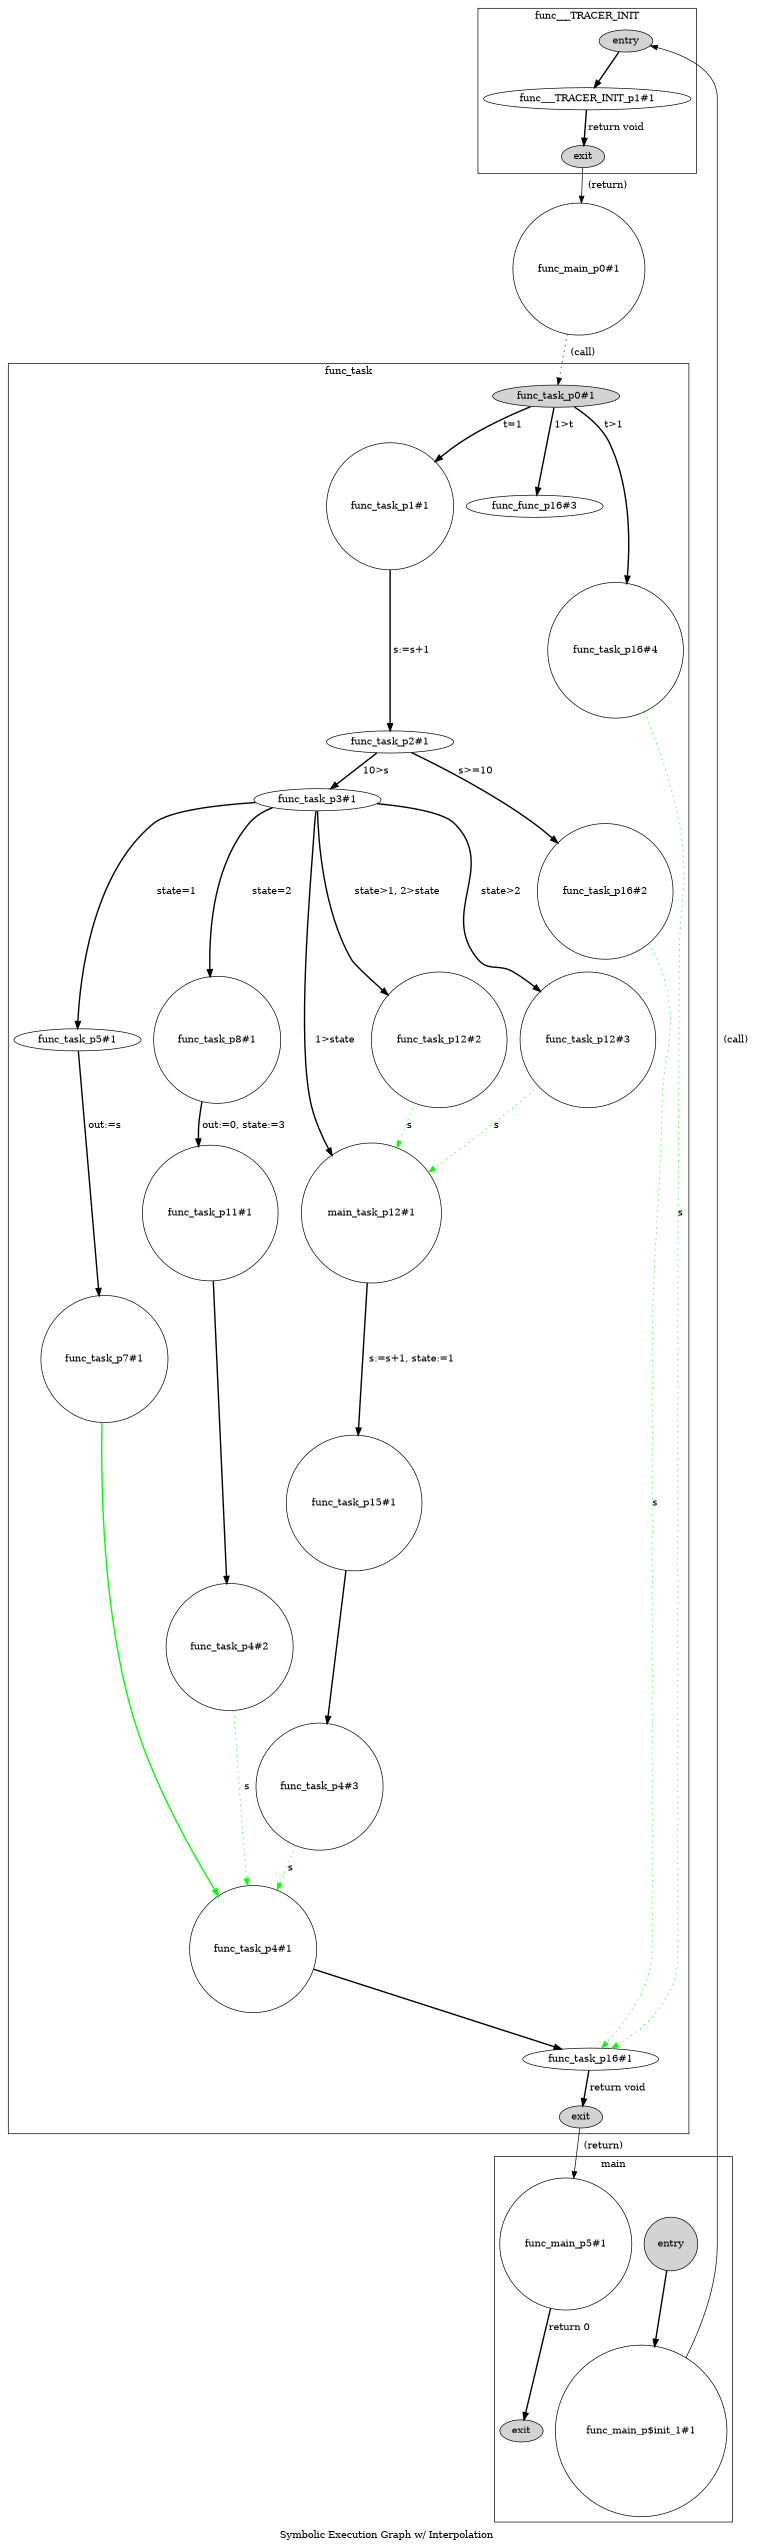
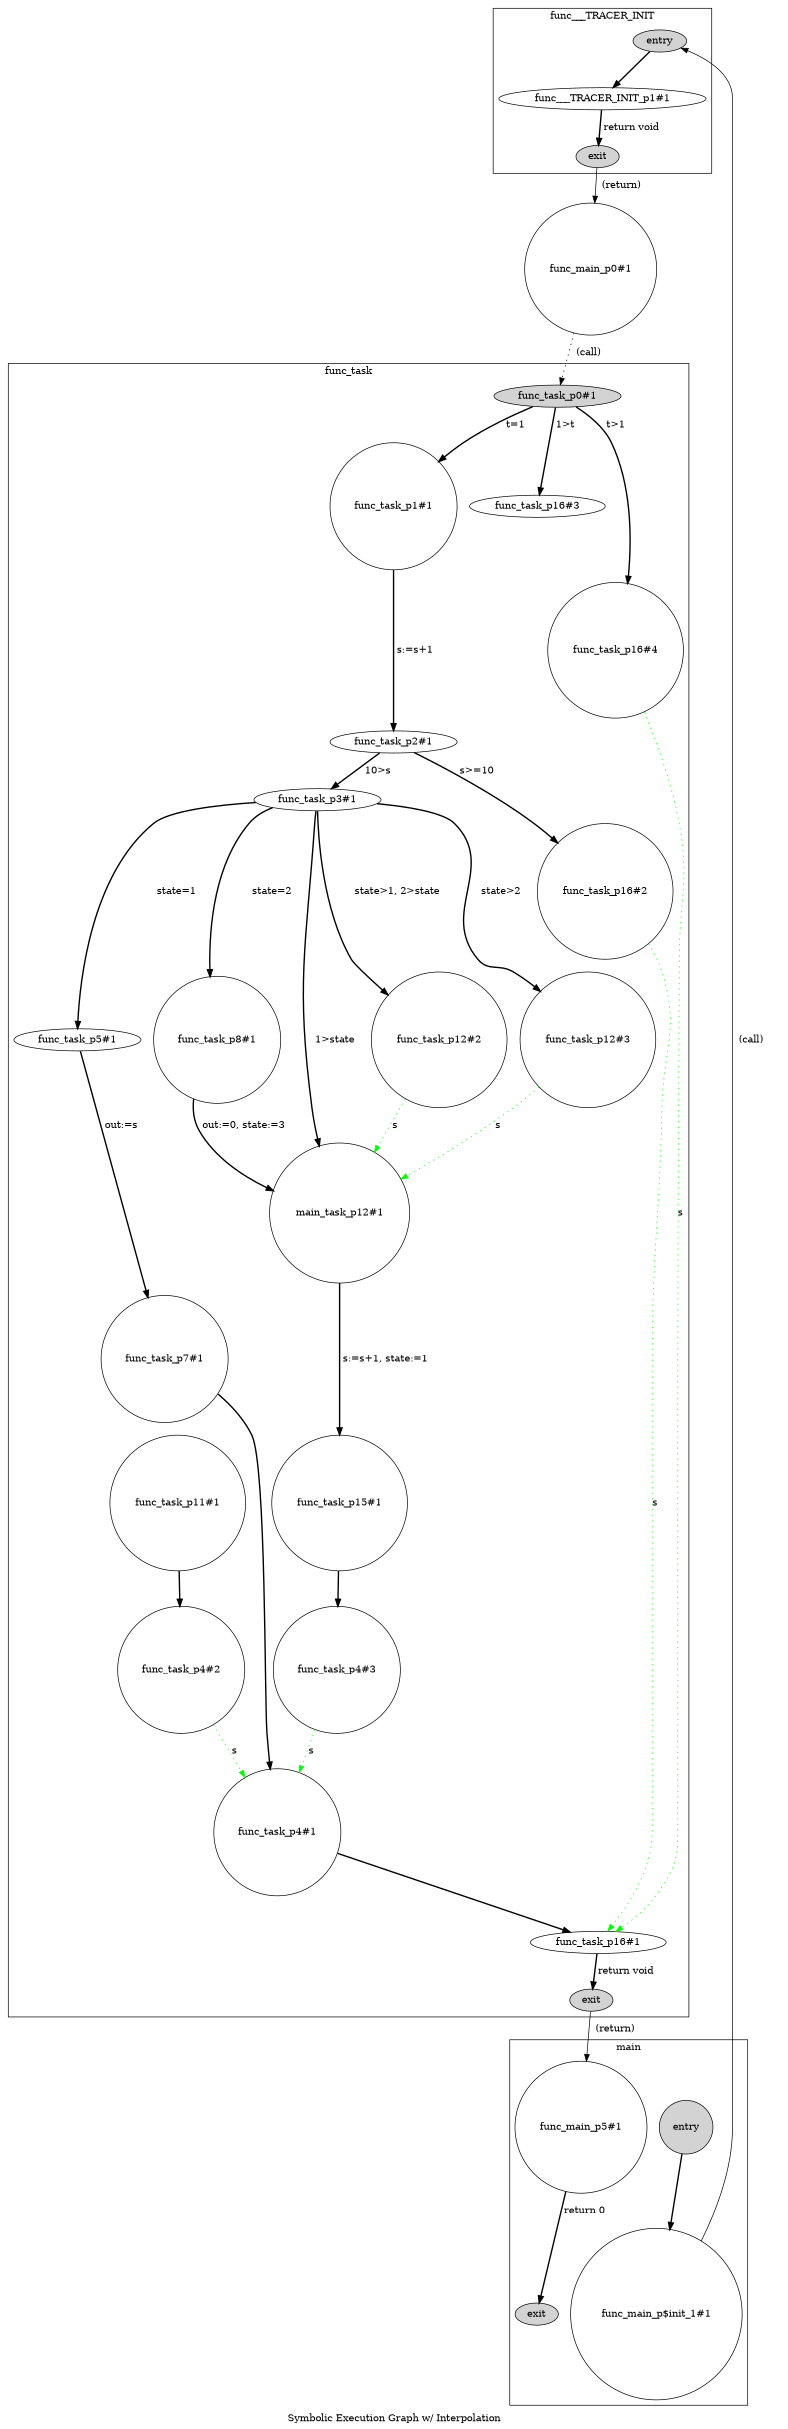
node "func_func_p16#3": label "func_func_p16#3" -> "func_task_p16#3"
edge "func_task_p8#1" -> "func_task_p11#1": now "func_task_p8#1" -> "main_task_p12#1"
edge "func_task_p7#1" -> "func_task_p4#1": color green -> black
